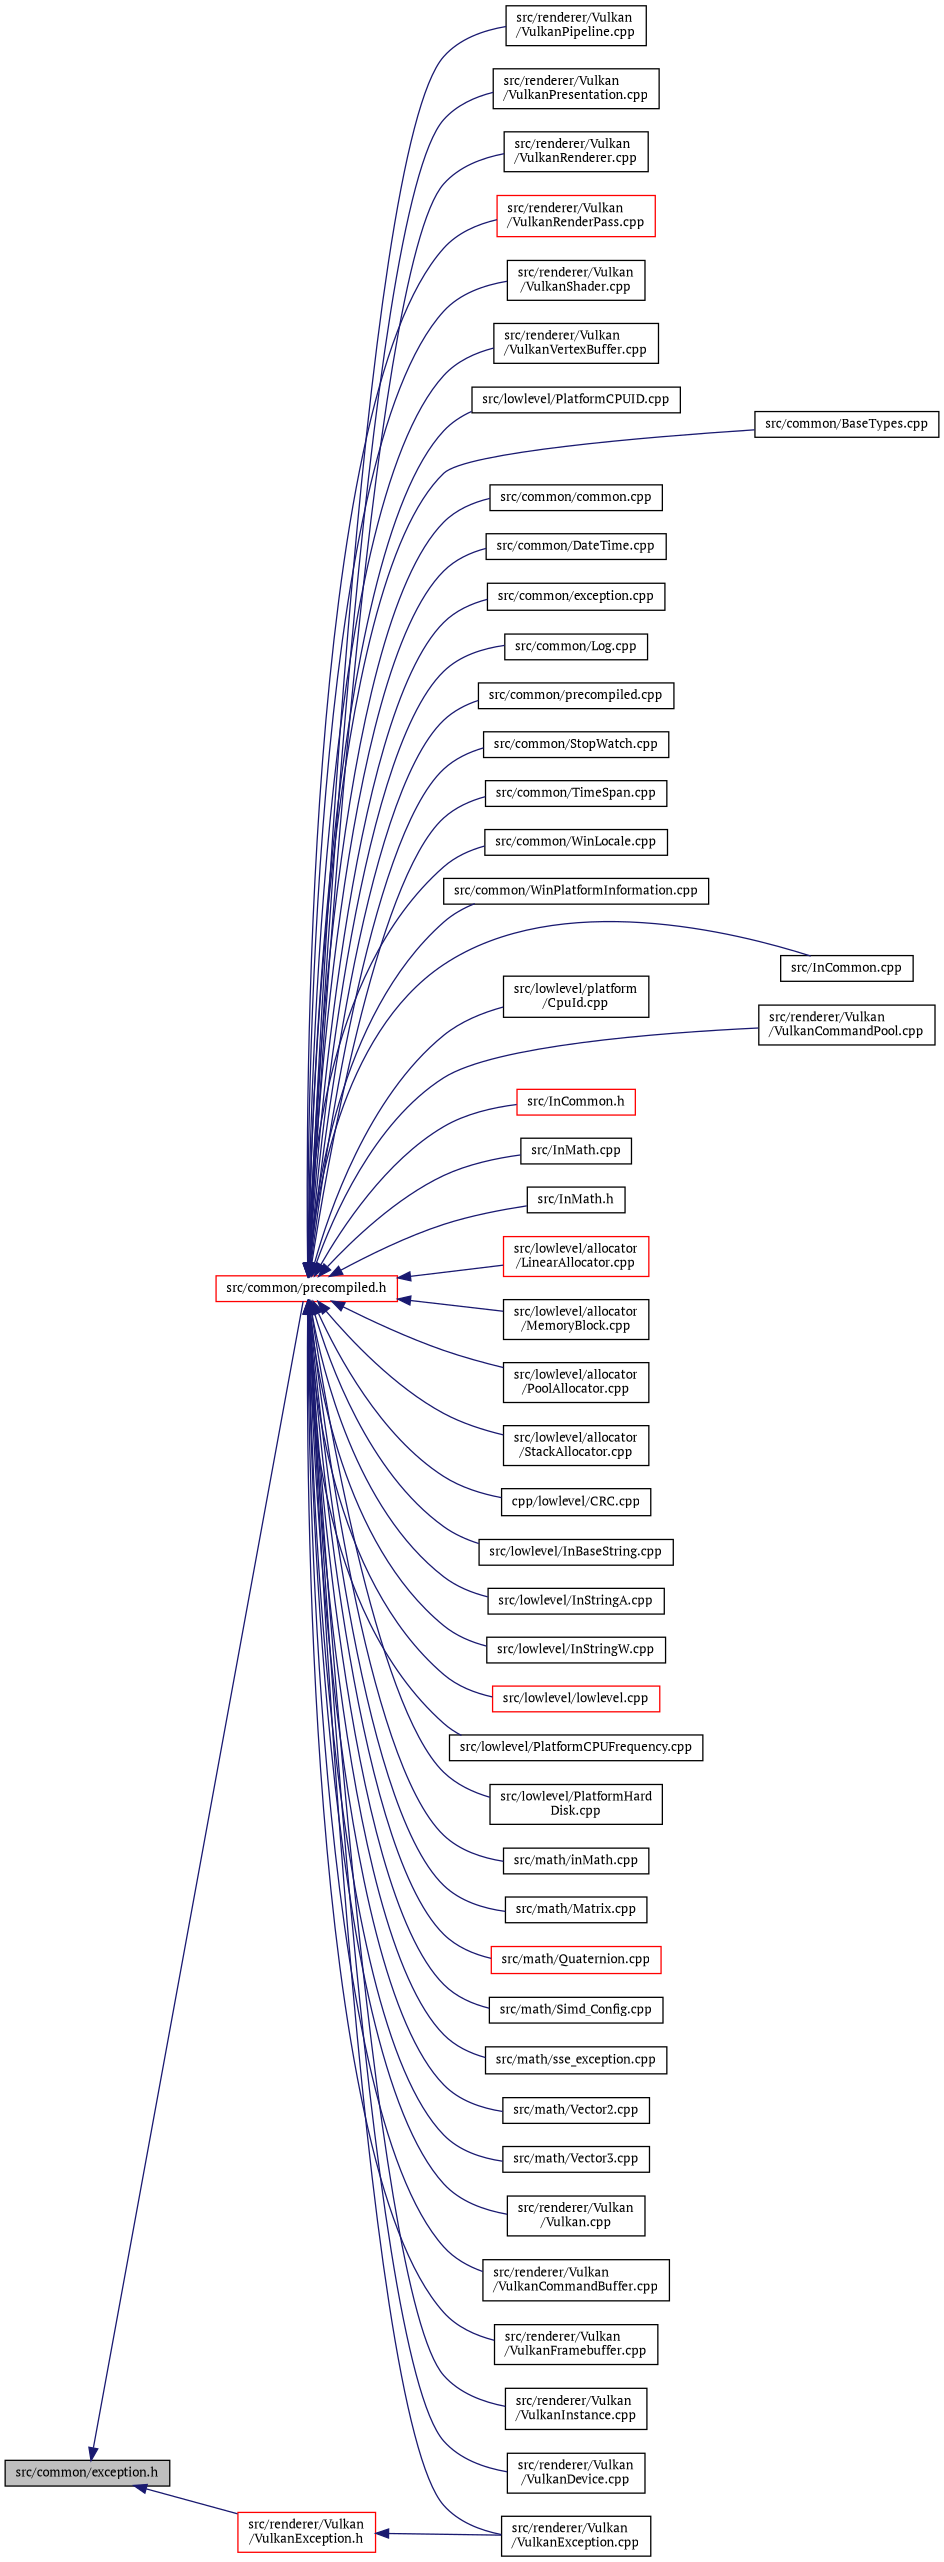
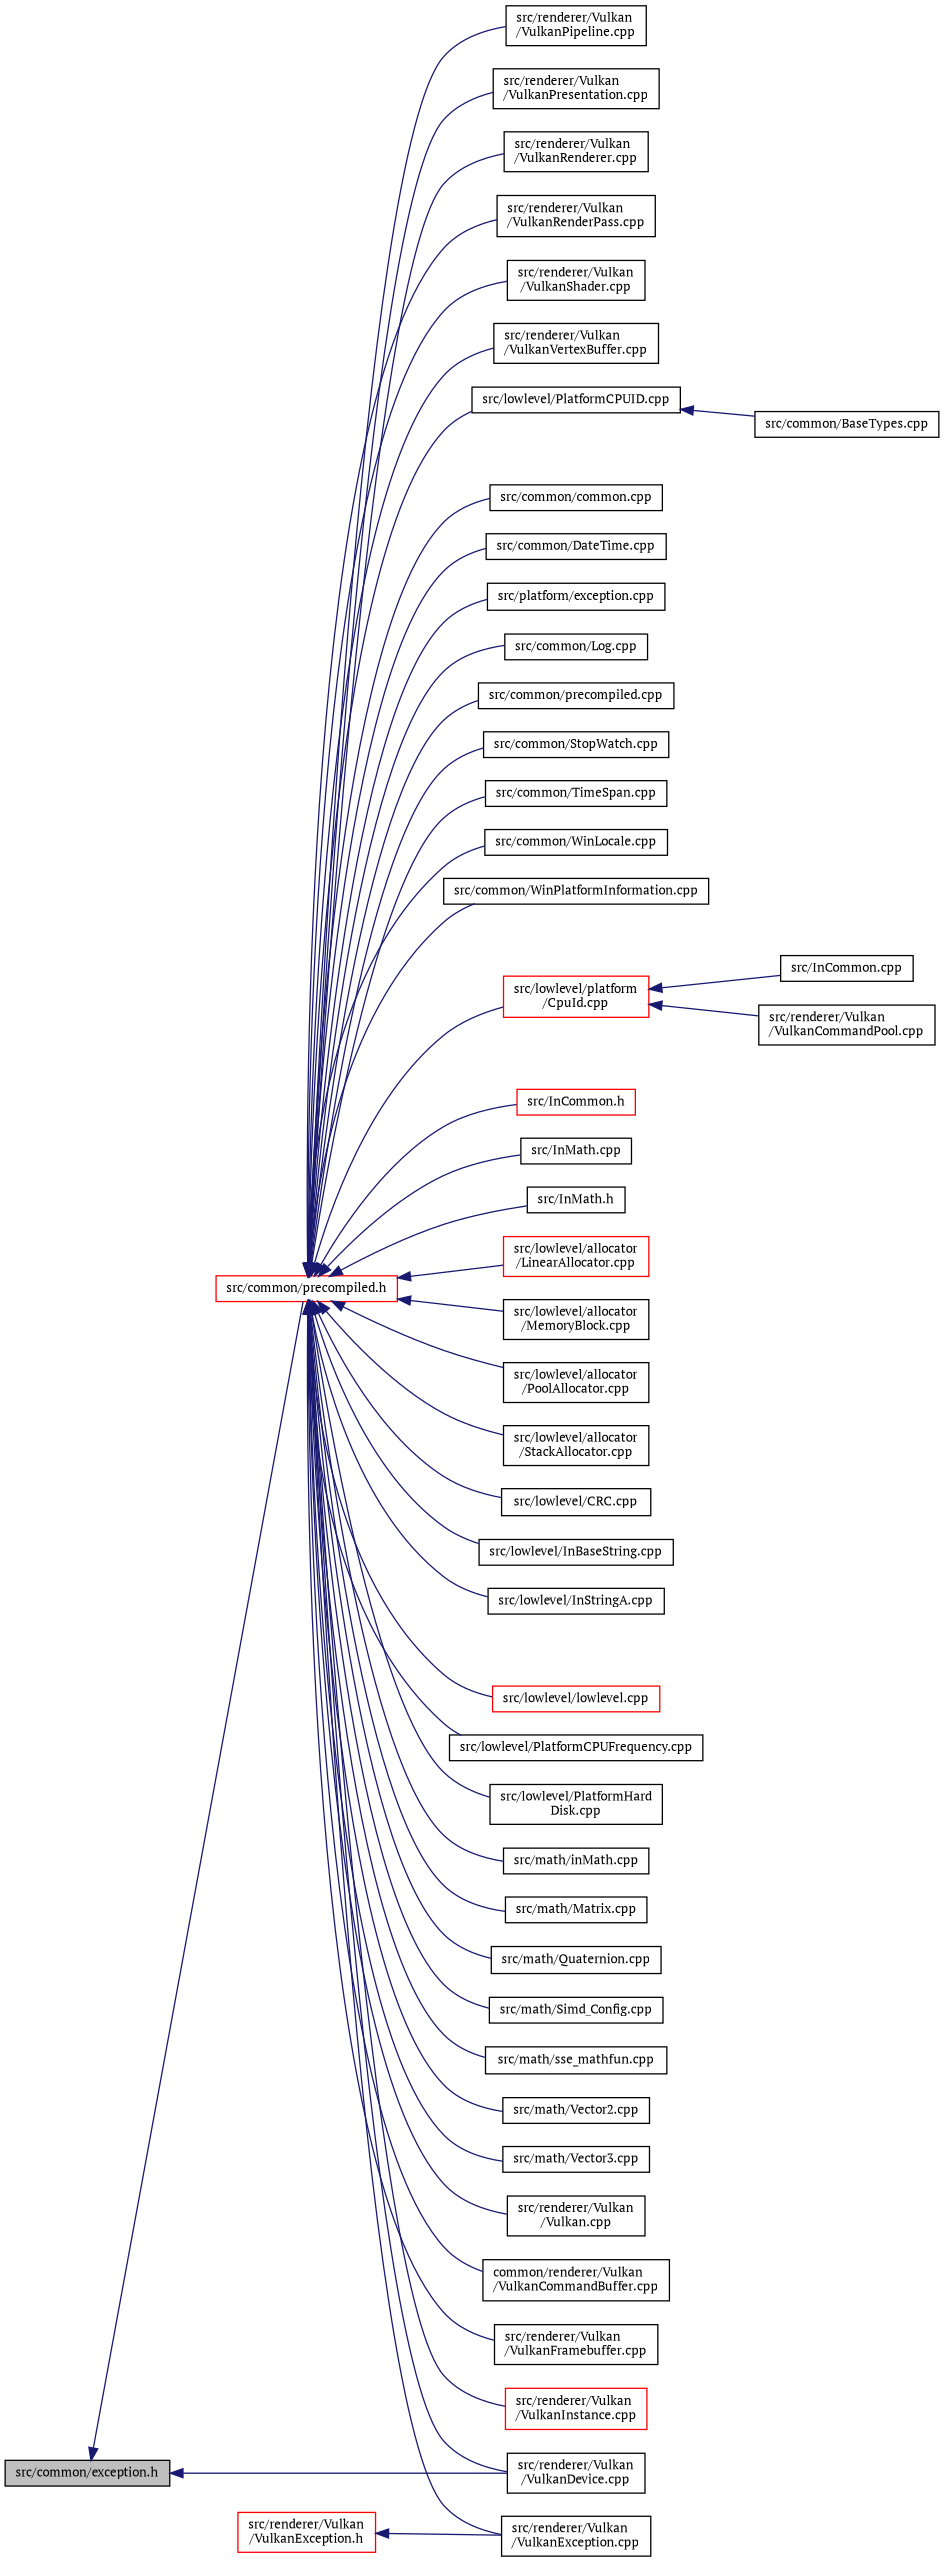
node "src/renderer/Vulkan /VulkanRenderPass.cpp": color red -> black
edge "src/common/BaseTypes.cpp" -> "src/common/precompiled.h": now "src/common/BaseTypes.cpp" -> "src/lowlevel/PlatformCPUID.cpp"
node "src/common/exception.cpp": label "src/common/exception.cpp" -> "src/platform/exception.cpp"
edge "src/InCommon.cpp" -> "src/common/precompiled.h": now "src/InCommon.cpp" -> "src/lowlevel/platform /CpuId.cpp"
node "src/lowlevel/platform /CpuId.cpp": color black -> red
edge "src/renderer/Vulkan /VulkanCommandPool.cpp" -> "src/common/precompiled.h": now "src/renderer/Vulkan /VulkanCommandPool.cpp" -> "src/lowlevel/platform /CpuId.cpp"
node "cpp/lowlevel/CRC.cpp": label "cpp/lowlevel/CRC.cpp" -> "src/lowlevel/CRC.cpp"
node "src/lowlevel/InStringW.cpp": removed
node "src/math/Quaternion.cpp": color red -> black
node "src/math/sse_exception.cpp": label "src/math/sse_exception.cpp" -> "src/math/sse_mathfun.cpp"
node "src/renderer/Vulkan /VulkanCommandBuffer.cpp": label "src/renderer/Vulkan /VulkanCommandBuffer.cpp" -> "common/renderer/Vulkan /VulkanCommandBuffer.cpp"
node "src/renderer/Vulkan /VulkanInstance.cpp": color black -> red
edge "src/renderer/Vulkan /VulkanException.h" -> "src/common/exception.h": now "src/renderer/Vulkan /VulkanDevice.cpp" -> "src/common/exception.h"
